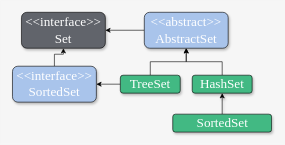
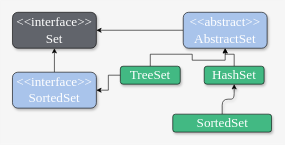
node "<<interface>> Set": moved (63, 30) -> (54, 30)
node "<<abstract>> AbstractSet": moved (186, 30) -> (225, 30)
node "<<interface>> SortedSet": moved (54, 84) -> (54, 90)
node "TreeSet": moved (150, 84) -> (150, 75)
node "HashSet": moved (222, 84) -> (234, 75)
